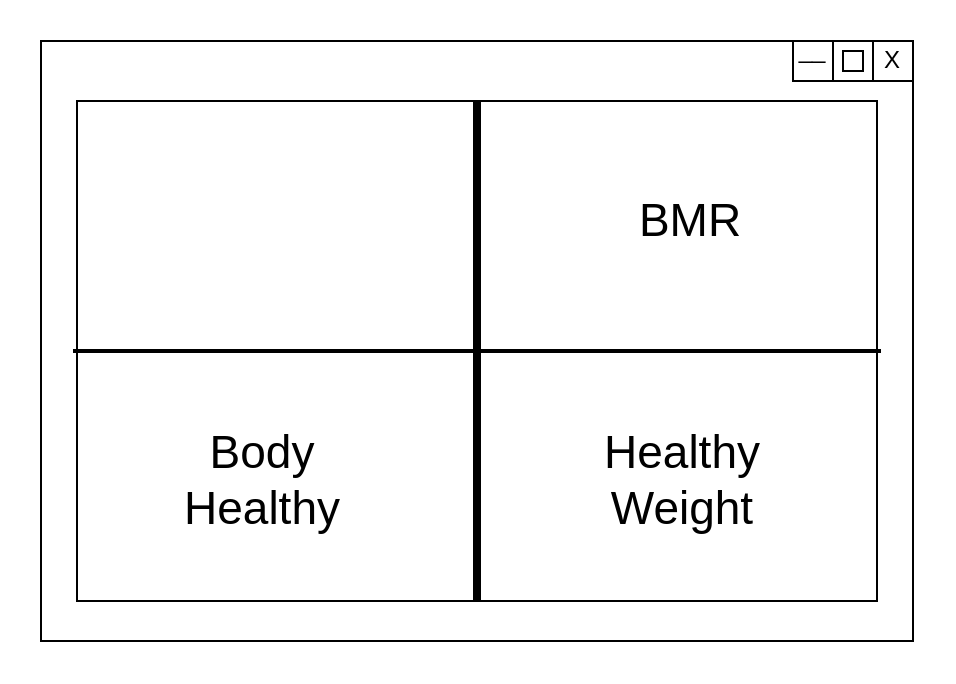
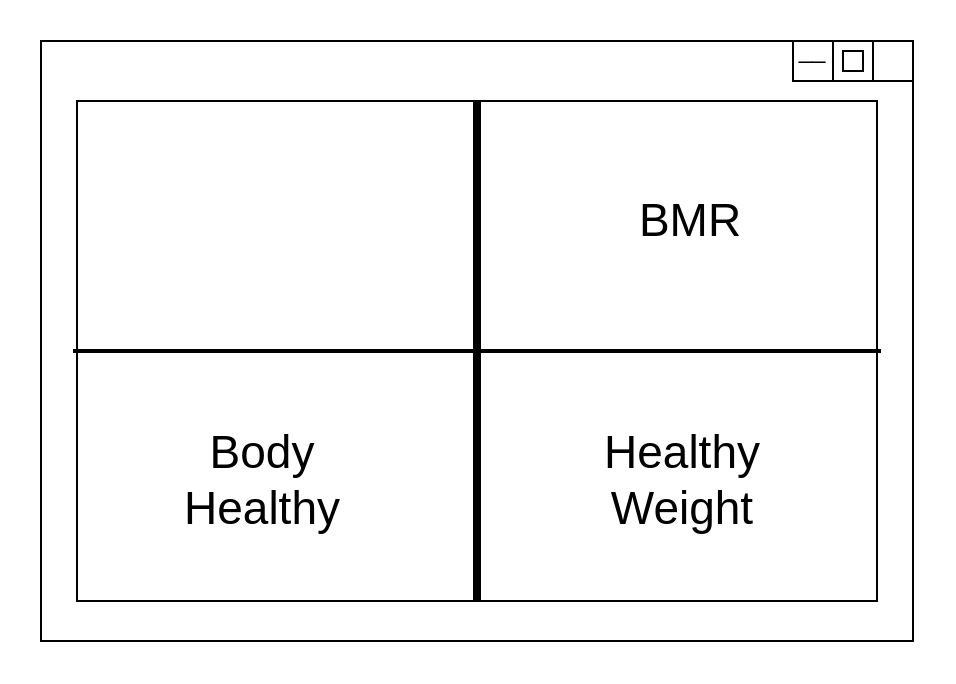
node "X": removed
